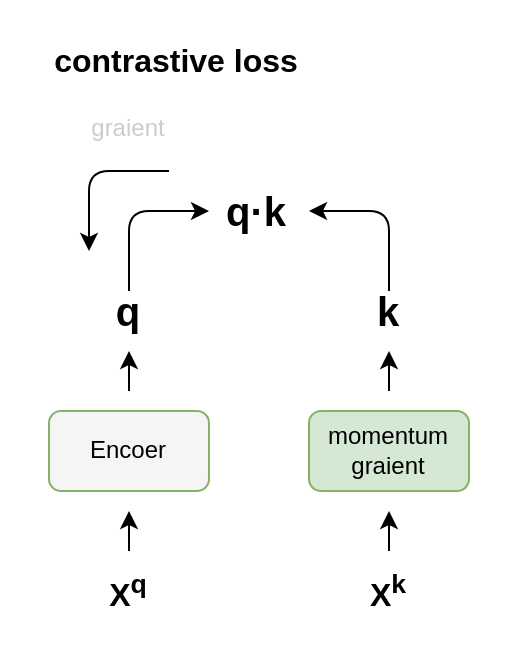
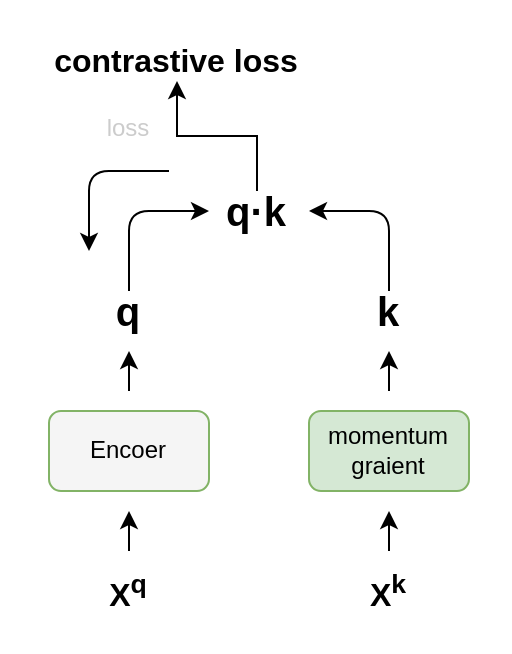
node "graient": label "graient" -> "loss"
edge "q·k" -> "contrastive loss": added
